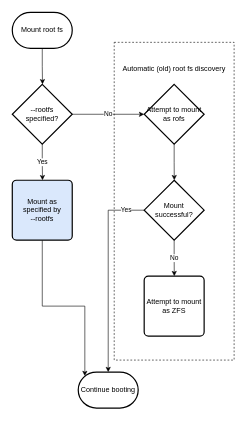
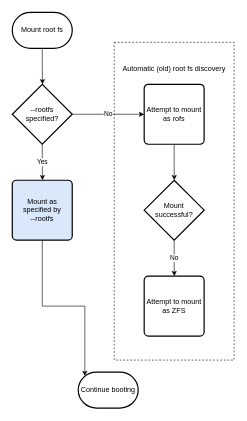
node "Attempt to mount as rofs": shape diamond -> rounded rectangle
edge "Mount successful?" -> "Continue booting": removed, label "Yes"
